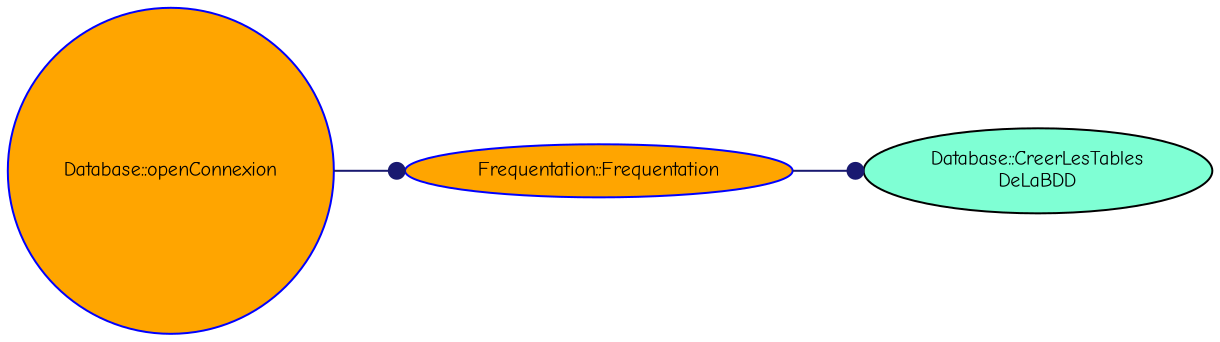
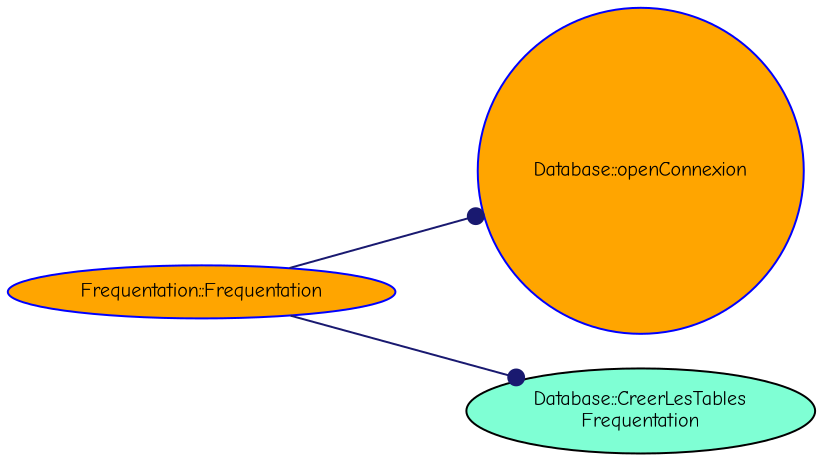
edge "Database::openConnexion" -> "Frequentation::Frequentation": reversed
node "Database::CreerLesTables DeLaBDD": label "Database::CreerLesTables DeLaBDD" -> "Database::CreerLesTables Frequentation"
